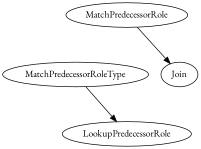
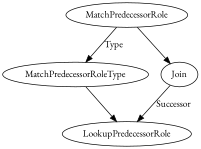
edge "MatchPredecessorRole" -> "MatchPredecessorRoleType": added, label "Type"
edge "Join" -> "LookupPredecessorRole": added, label "Successor"
